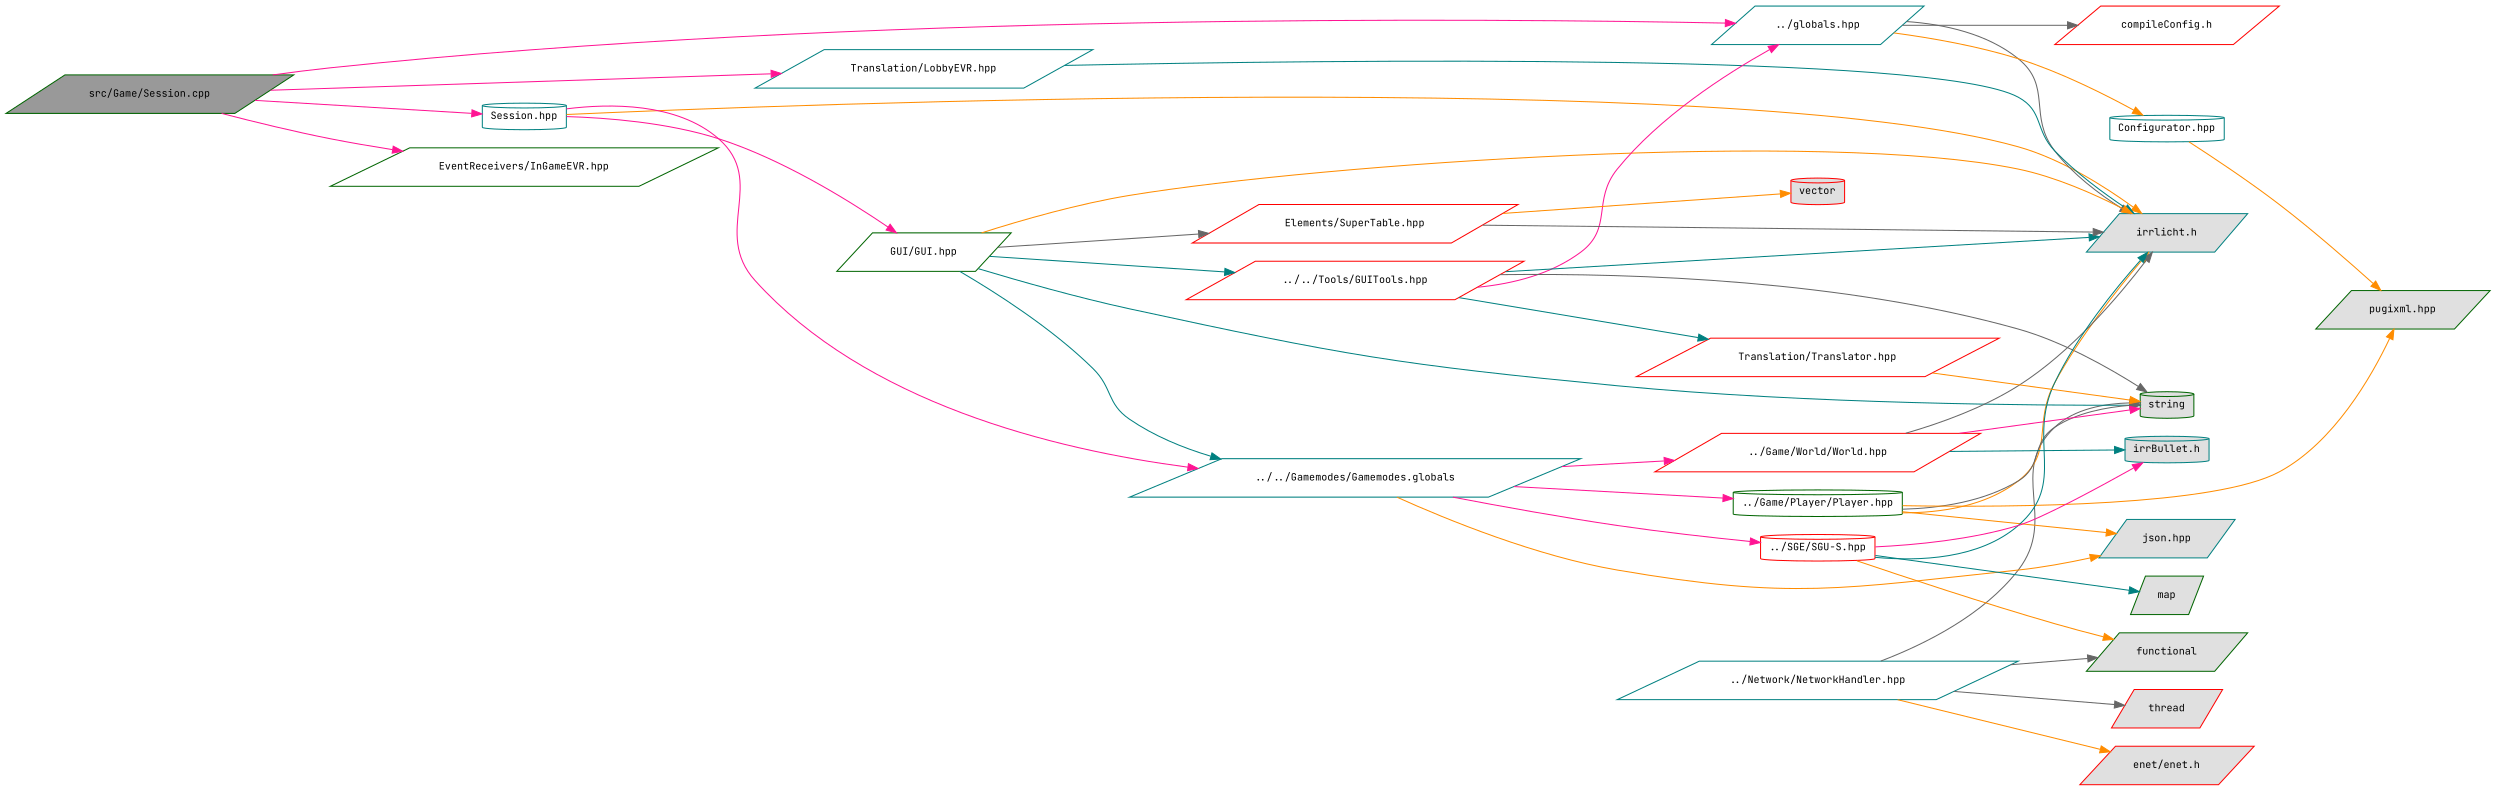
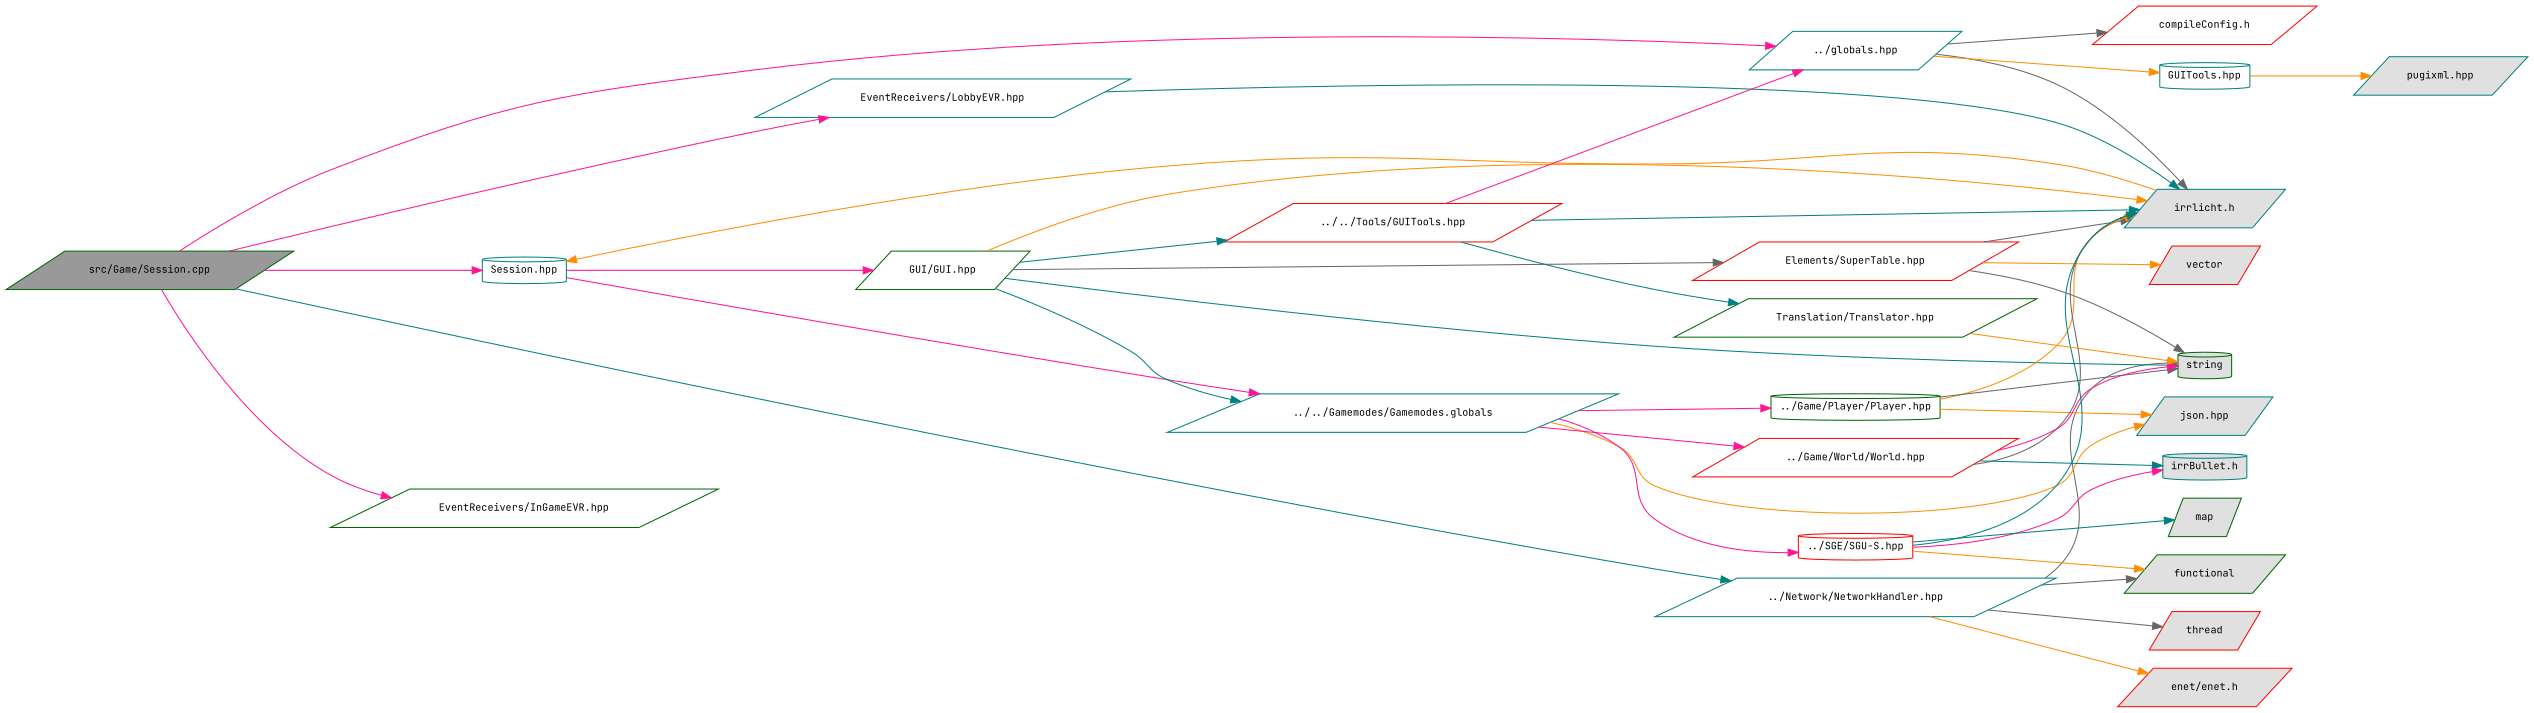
node "Translation/LobbyEVR.hpp": label "Translation/LobbyEVR.hpp" -> "EventReceivers/LobbyEVR.hpp"
edge "Session.hpp" -> "irrlicht.h": reversed
node "Configurator.hpp": label "Configurator.hpp" -> "GUITools.hpp"
node "vector": shape cylinder -> parallelogram
edge "../../Tools/GUITools.hpp" -> "string": now "Elements/SuperTable.hpp" -> "string"
node "pugixml.hpp": color darkgreen -> teal
node "Translation/Translator.hpp": color red -> darkgreen
edge "src/Game/Session.cpp" -> "../Network/NetworkHandler.hpp": added
edge "../Game/Player/Player.hpp" -> "pugixml.hpp": removed
